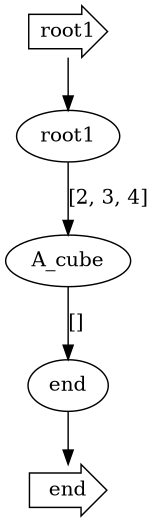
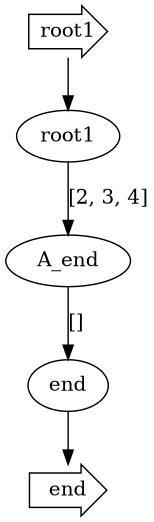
node "A_cube": label "A_cube" -> "A_end"
